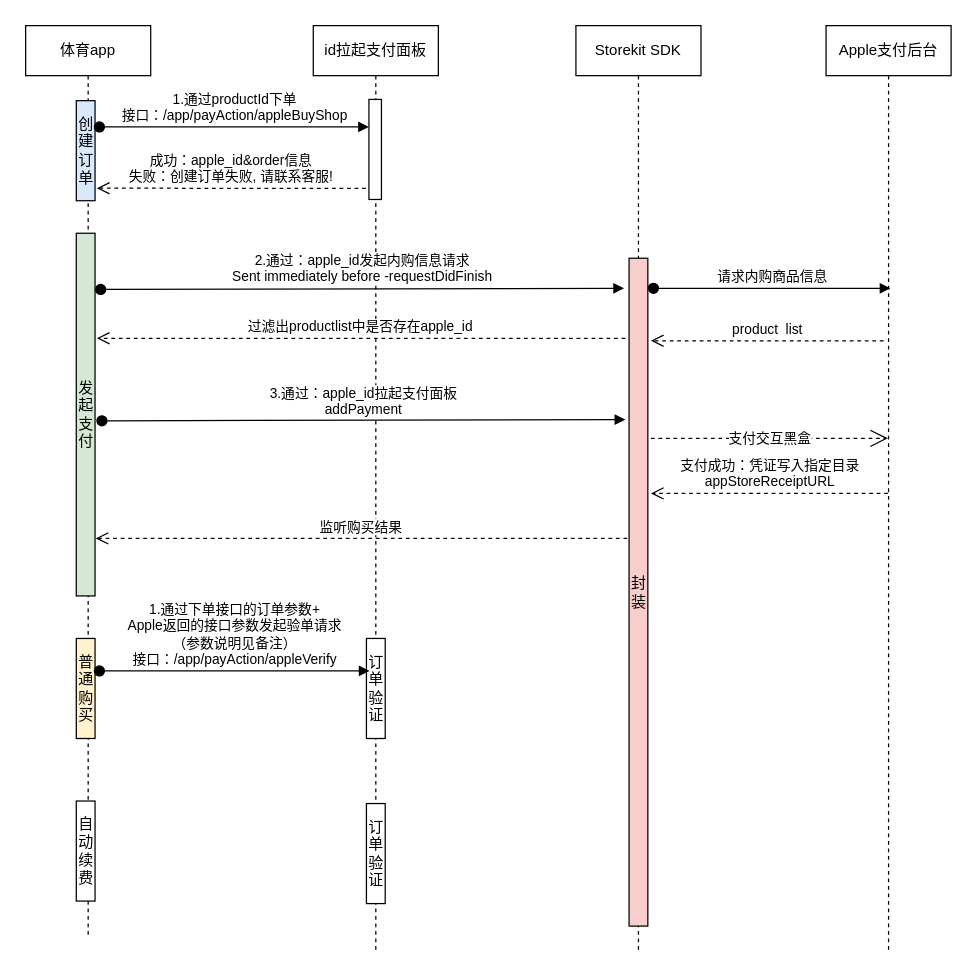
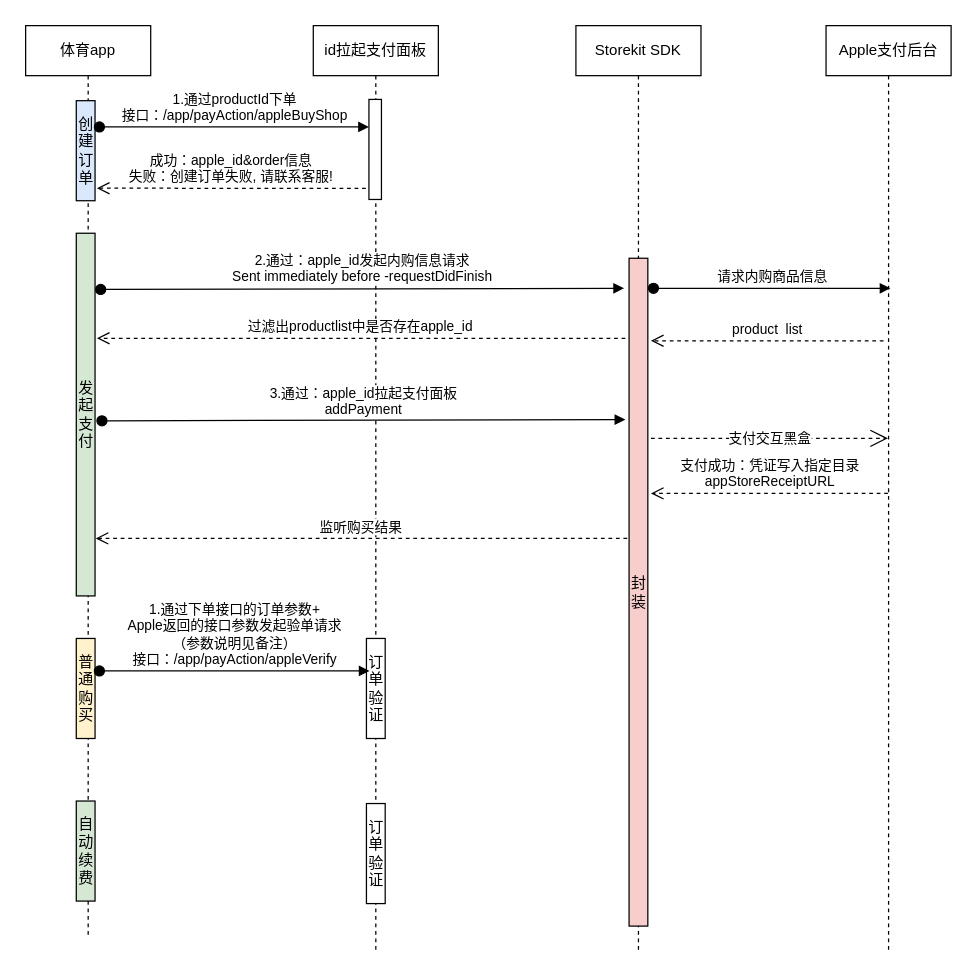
node "自 动 续 费": fillcolor #ffffff -> #d5e8d4
